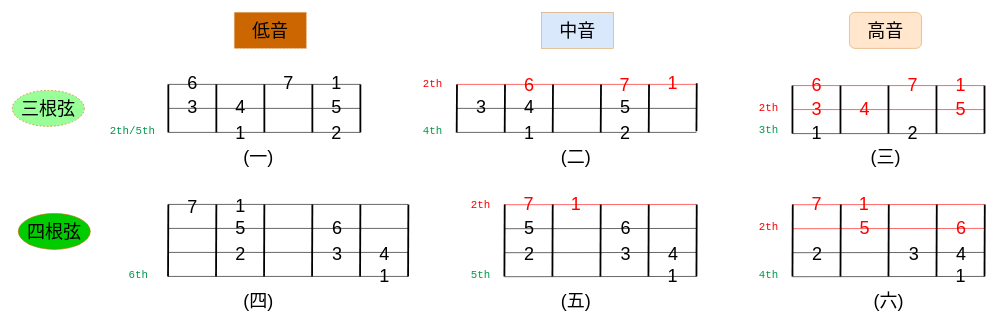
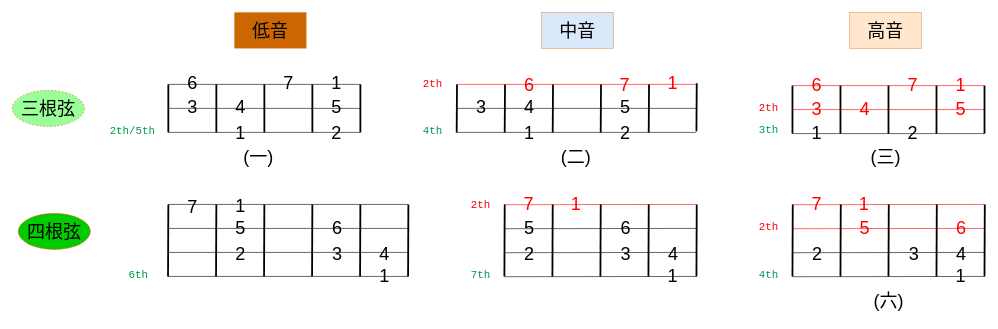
node "高音": shape rounded rectangle -> rectangle
node "5th": label "5th" -> "7th"
node "(四)": removed
node "(五)": removed
